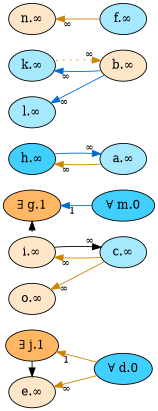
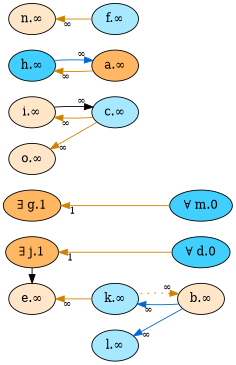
node "a.∞": fillcolor #a6e9ff -> #ffb763
edge "∀ m.0" -> "∃ g.1": color #006ad1 -> #cc8400
edge "i.∞" -> "∃ g.1": removed
edge "∀ d.0" -> "e.∞": now "k.∞" -> "e.∞"
